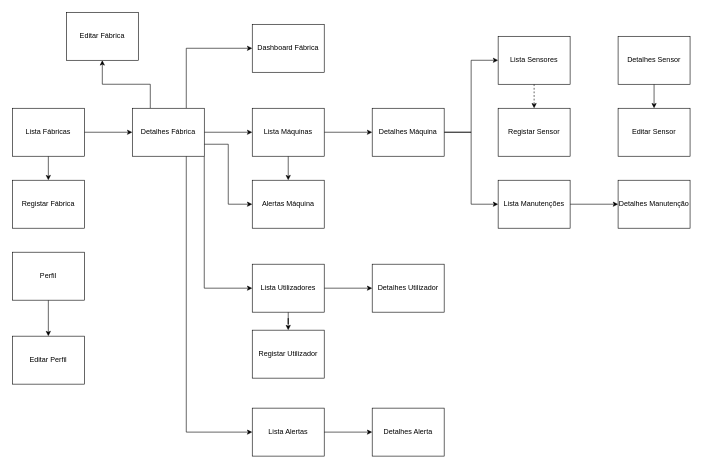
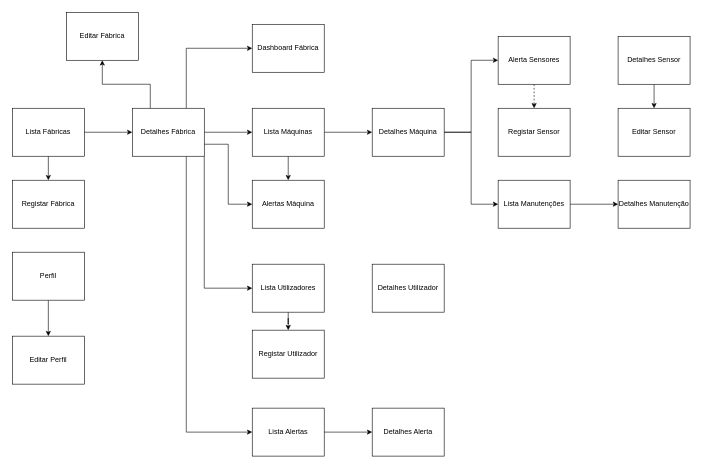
node "Lista Sensores": label "Lista Sensores" -> "Alerta Sensores"
edge "Lista Utilizadores" -> "Detalhes Utilizador": removed
